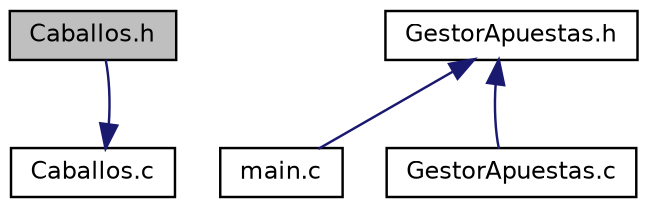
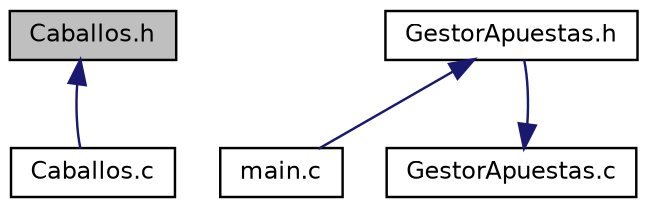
edge "Caballos.h" -> "Caballos.c": reversed
edge "GestorApuestas.c" -> "GestorApuestas.h": reversed
